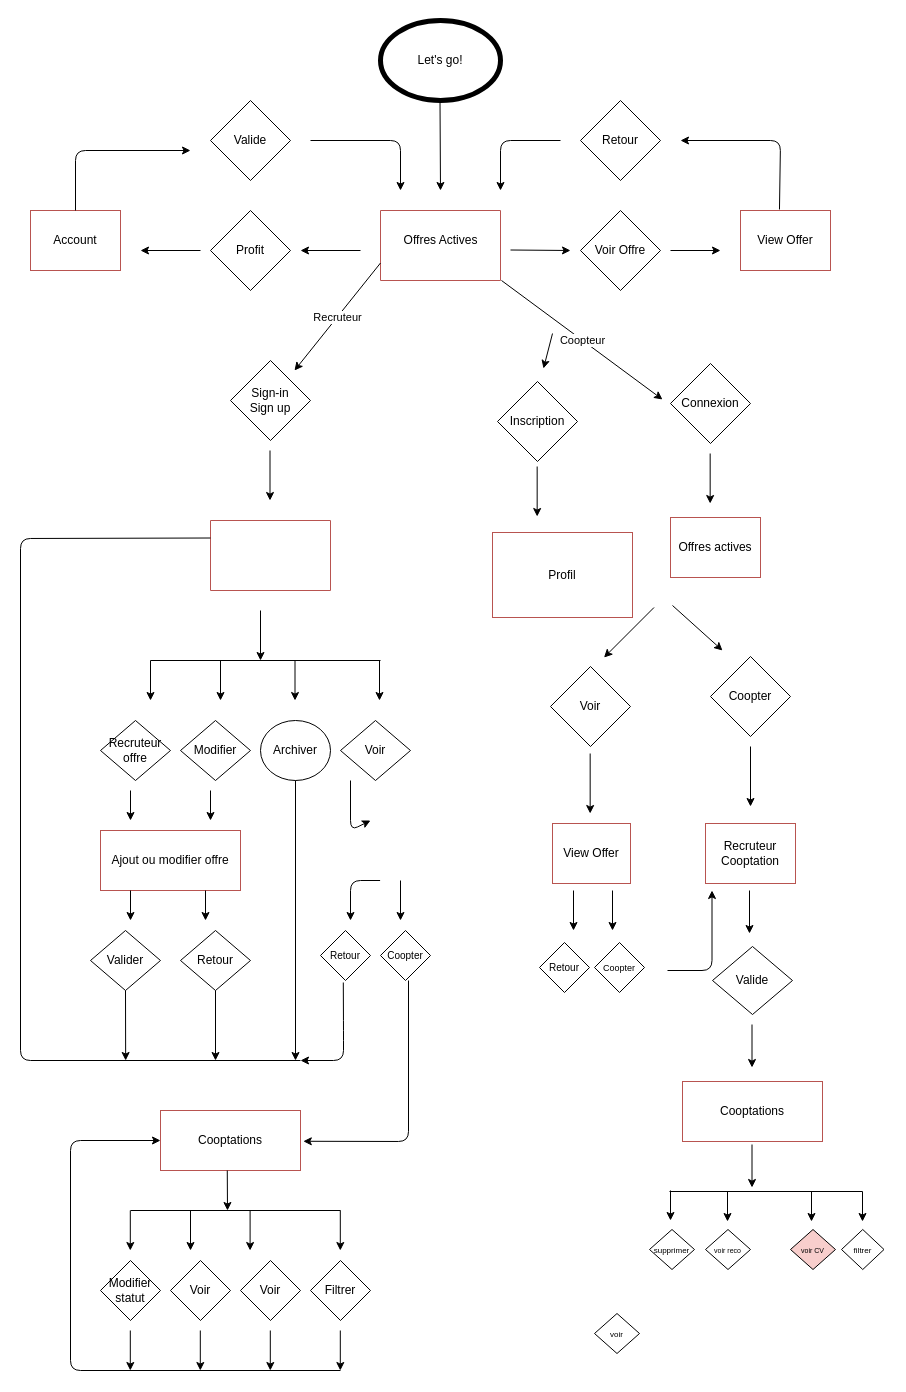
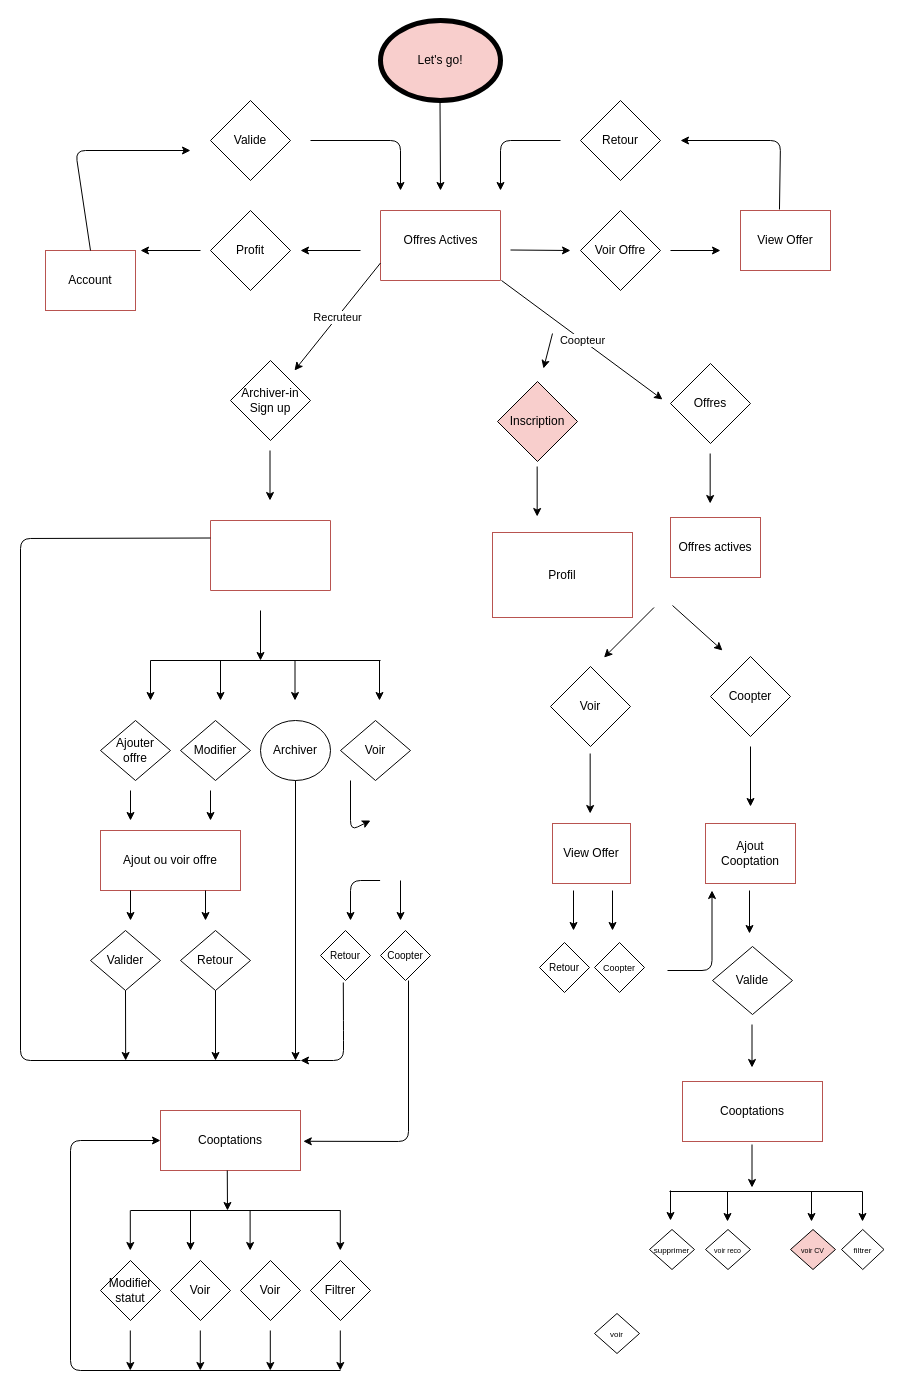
node "Let's go!": fillcolor #ffffff -> #f8cecc
node "Account": moved (76, 241) -> (91, 281)
node "Sign-in Sign up": label "Sign-in Sign up" -> "Archiver-in Sign up"
node "Connexion": label "Connexion" -> "Offres"
node "Inscription": fillcolor #ffffff -> #f8cecc
node "Recruteur offre": label "Recruteur offre" -> "Ajouter offre"
node "Recruteur Cooptation": label "Recruteur Cooptation" -> "Ajout Cooptation"
node "Ajout ou modifier offre": label "Ajout ou modifier offre" -> "Ajout ou voir offre"
